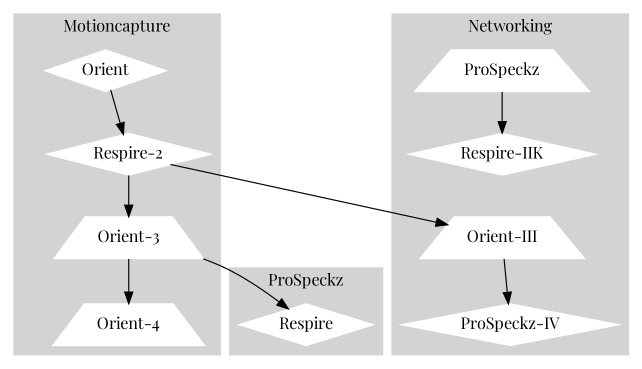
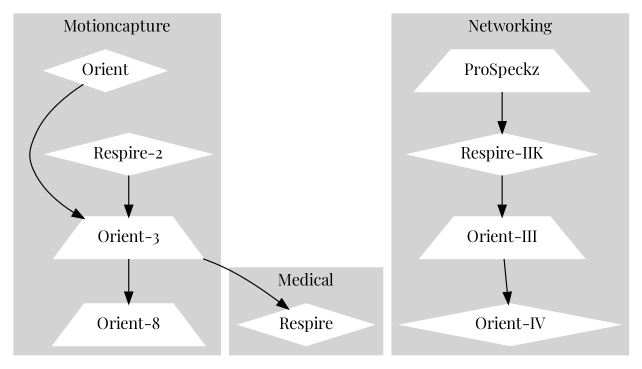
edge "Orient" -> "Respire-2": now "Orient" -> "Orient-3"
edge "Respire-2" -> "Orient-III": now "Respire-IIK" -> "Orient-III"
cluster "ProSpeckz": label "ProSpeckz" -> "Medical"
node "Orient-4": label "Orient-4" -> "Orient-8"
node "ProSpeckz-IV": label "ProSpeckz-IV" -> "Orient-IV"
